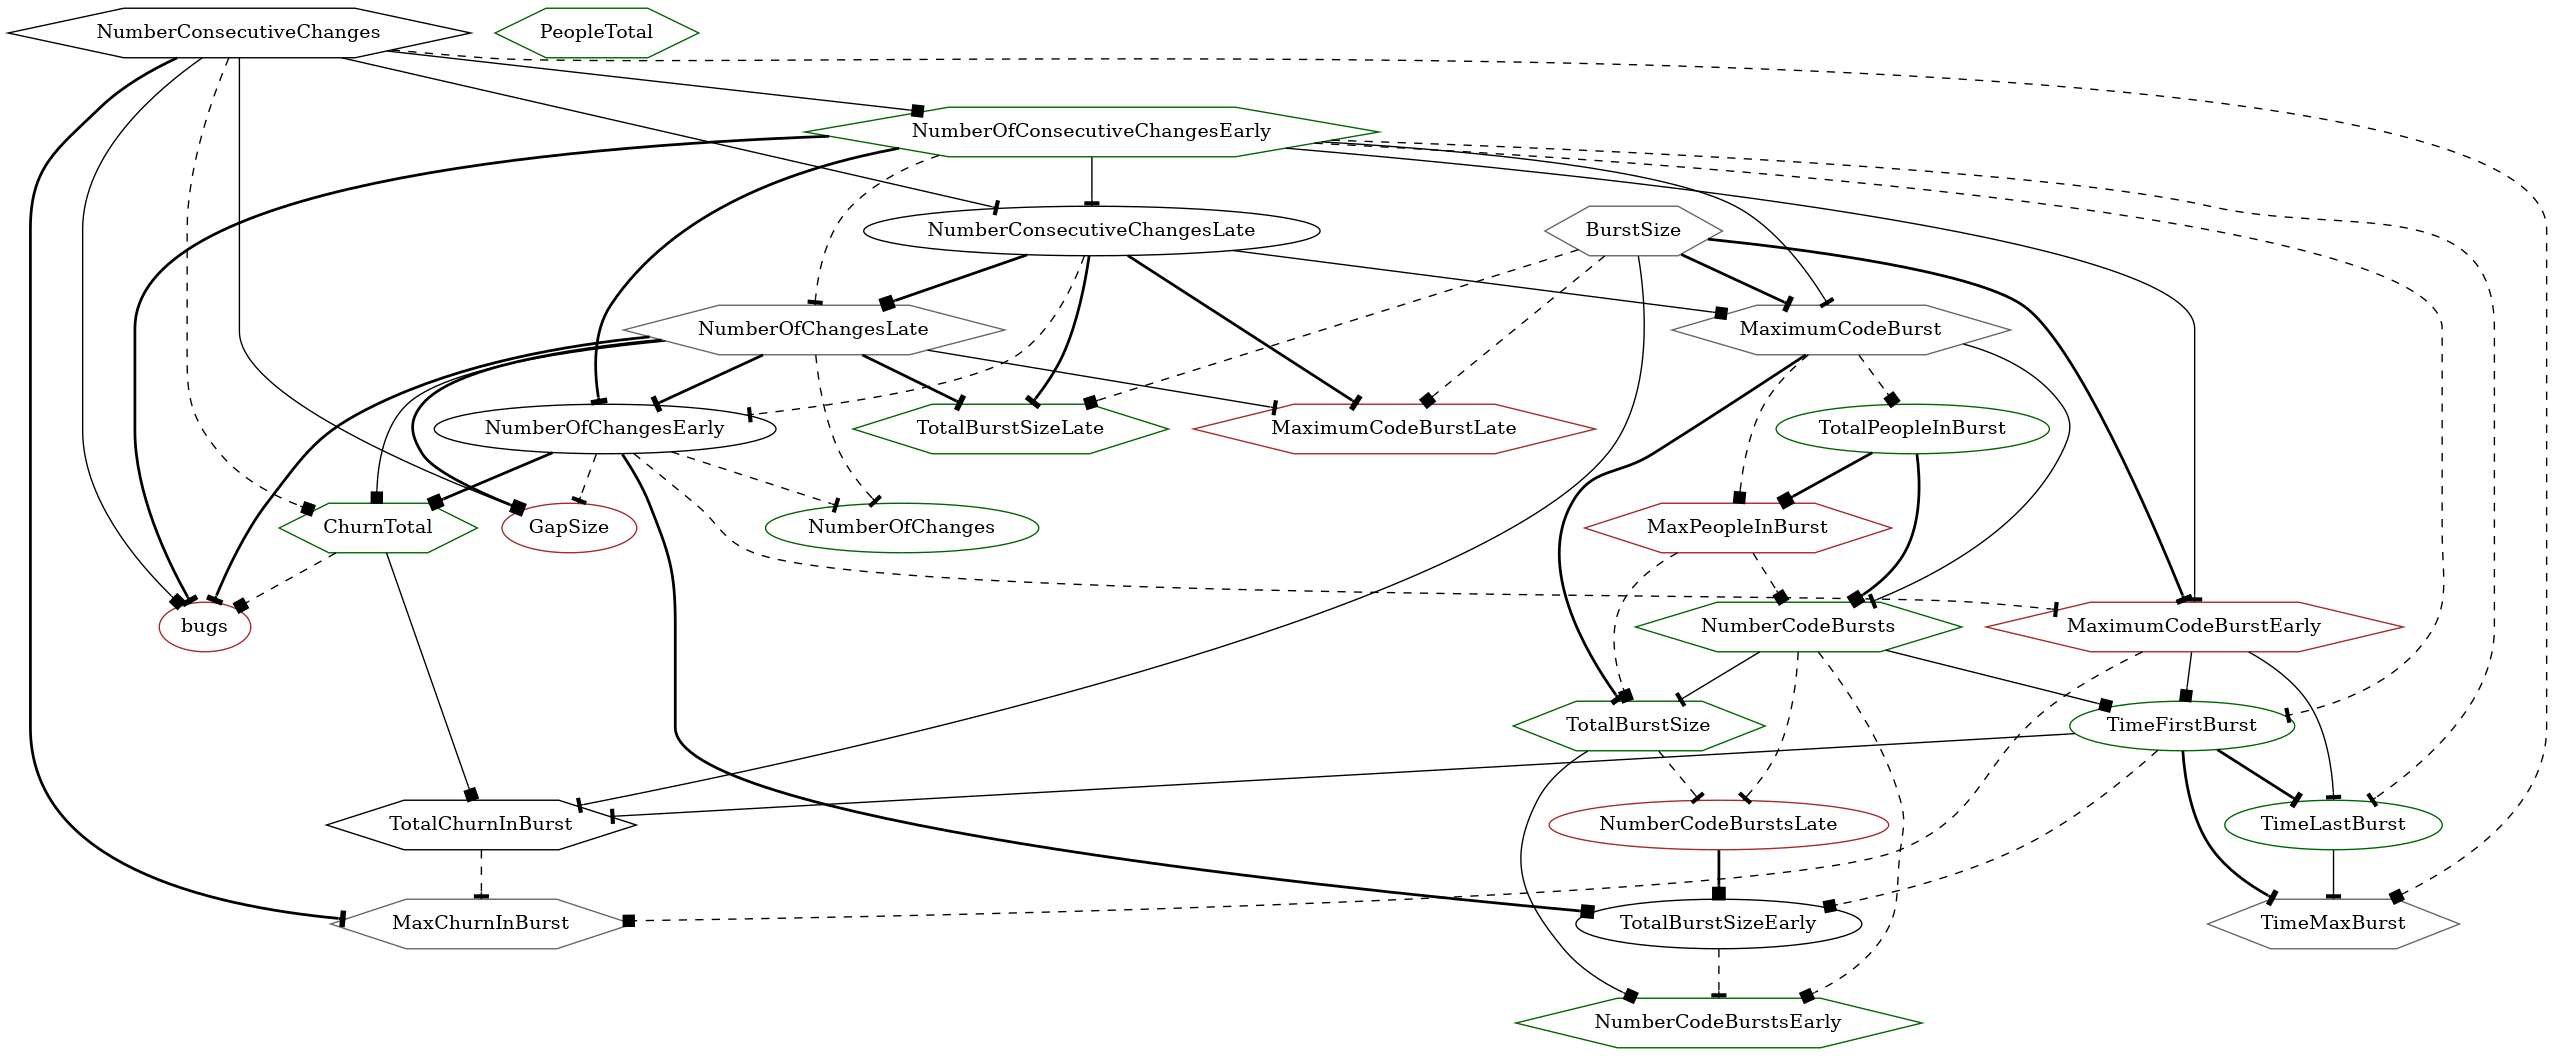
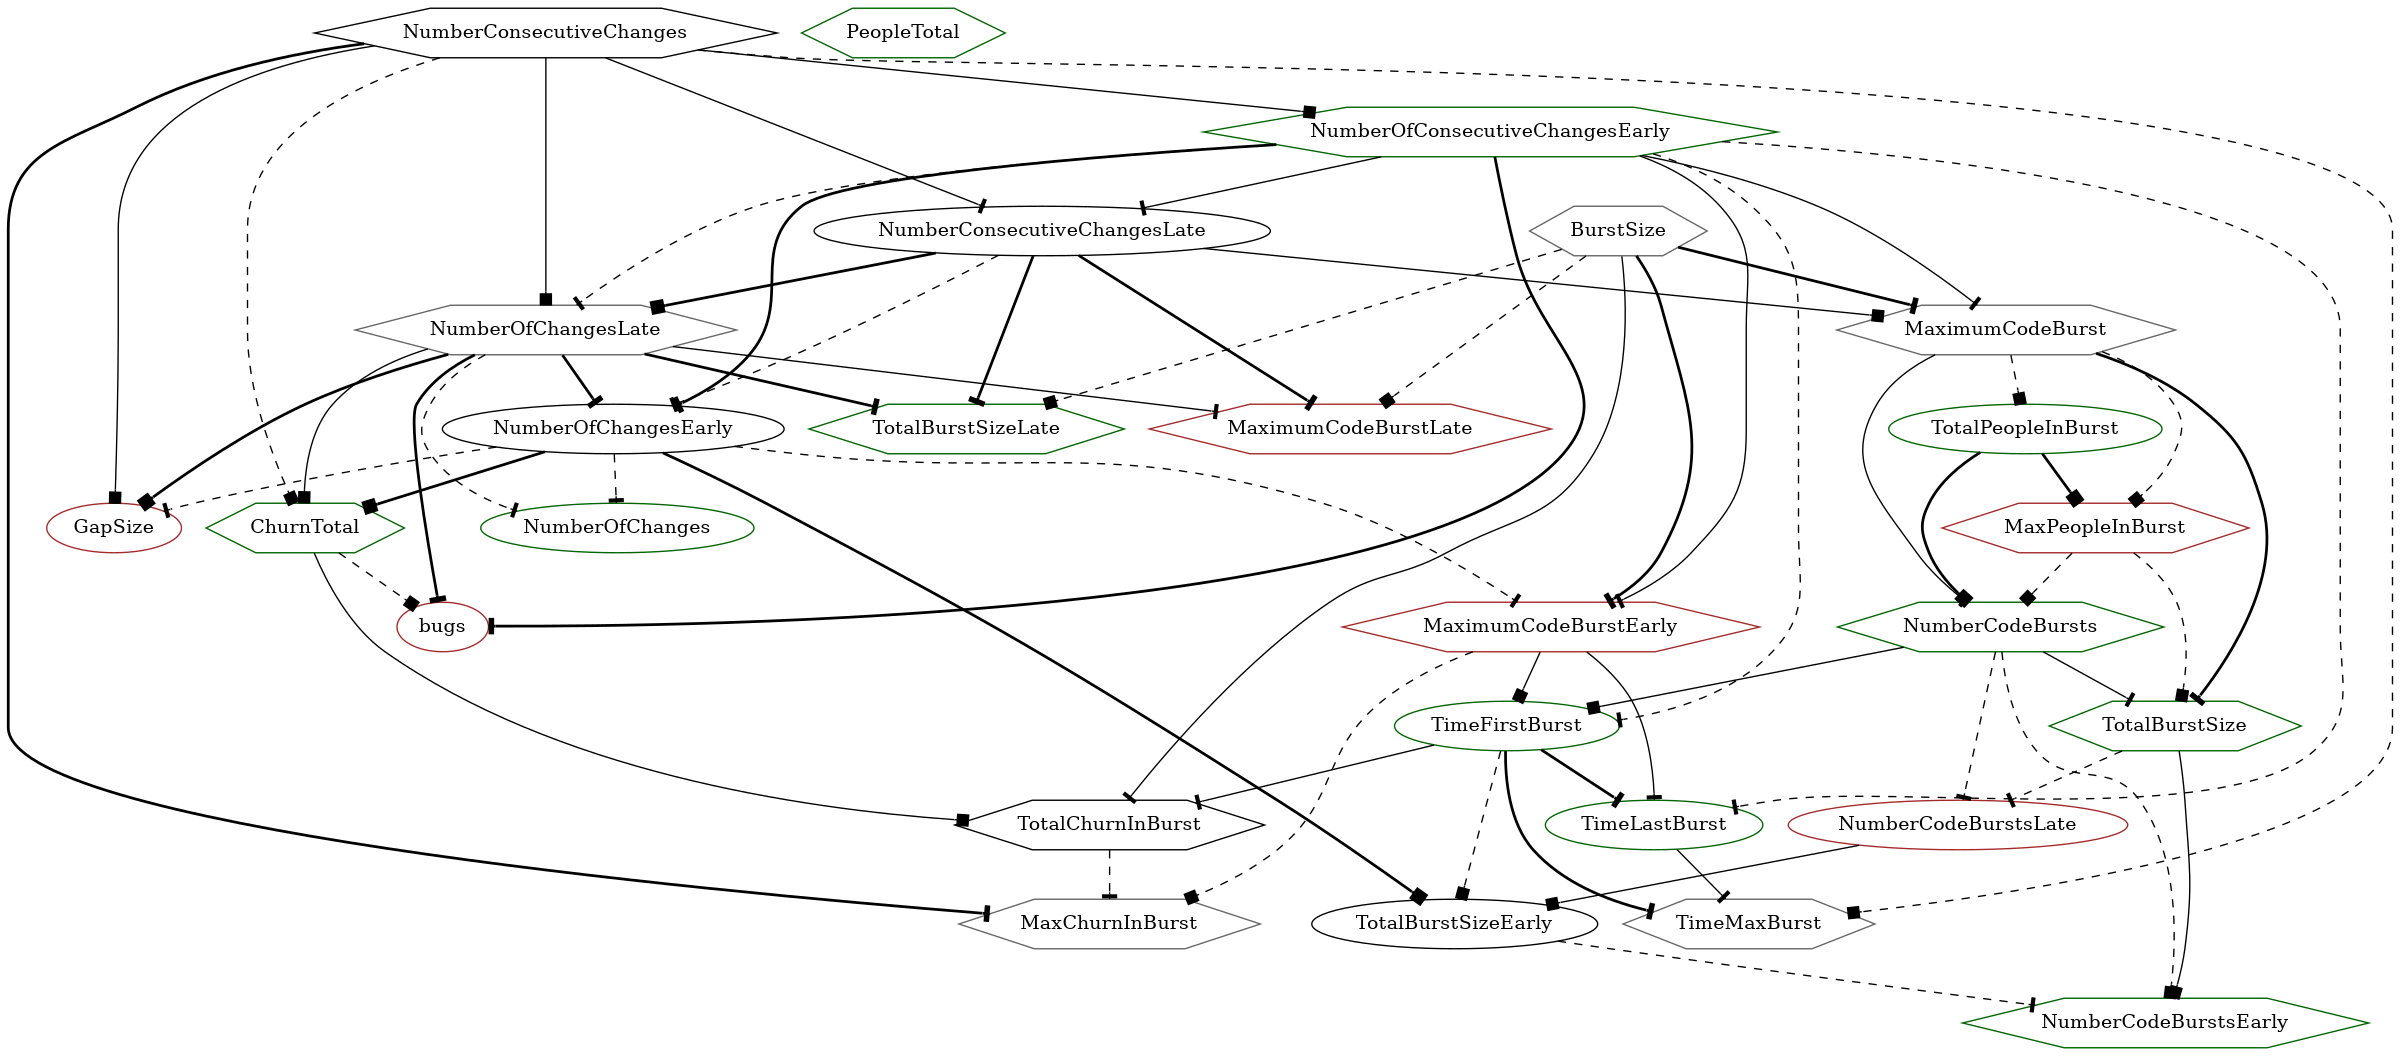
edge "NumberConsecutiveChanges" -> "bugs": now "NumberConsecutiveChanges" -> "NumberOfChangesLate"
edge "NumberCodeBurstsLate" -> "TotalBurstSizeEarly": style bold -> solid
